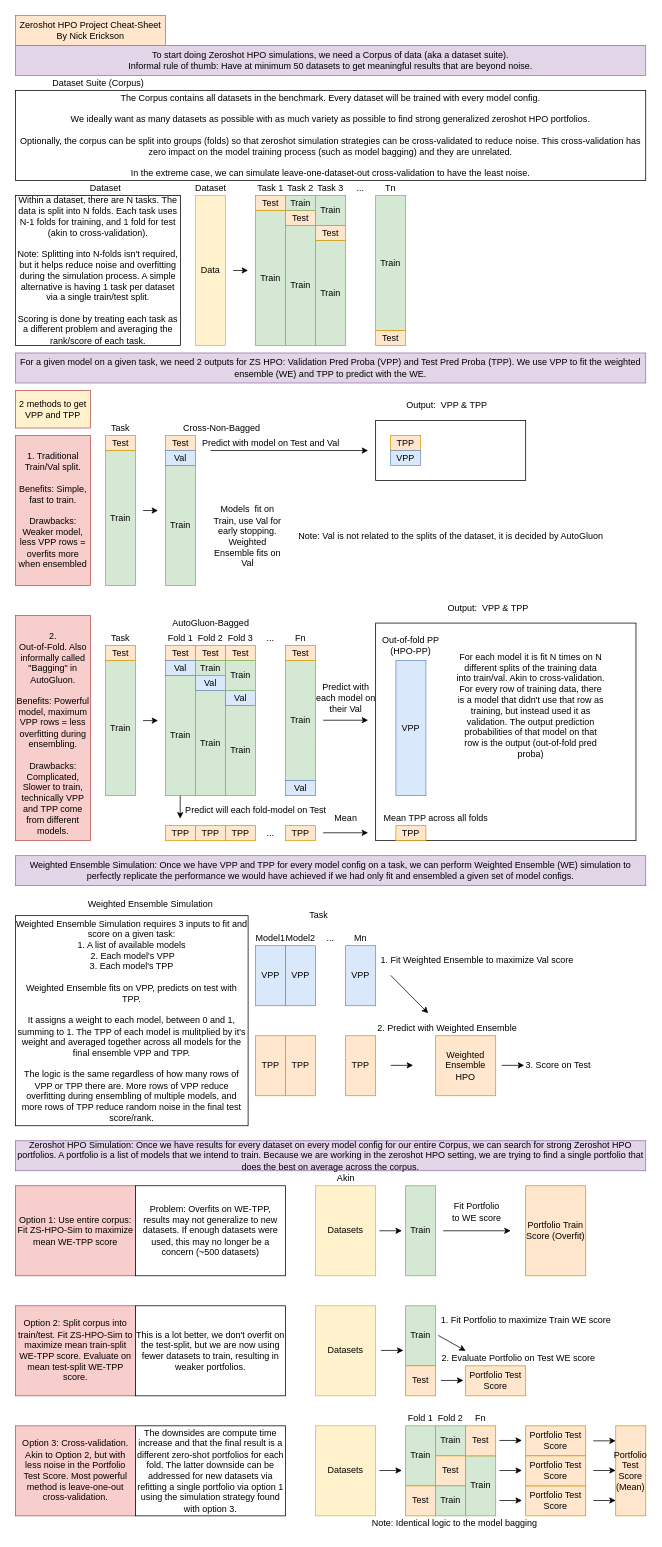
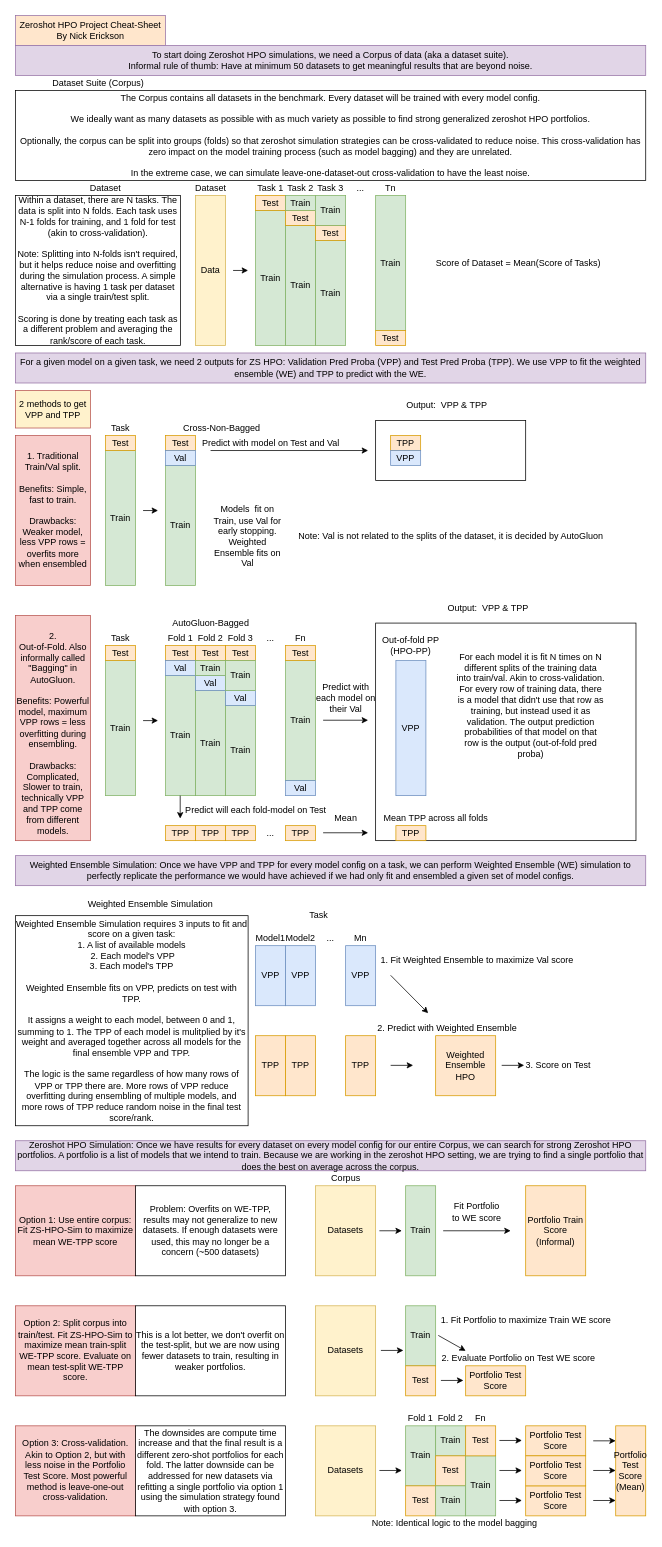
node "Score of Dataset = Mean(Score of Tasks)": added
node "Akin": label "Akin" -> "Corpus"
node "Portfolio Train Score (Overfit)": label "Portfolio Train Score (Overfit)" -> "Portfolio Train Score (Informal)"
